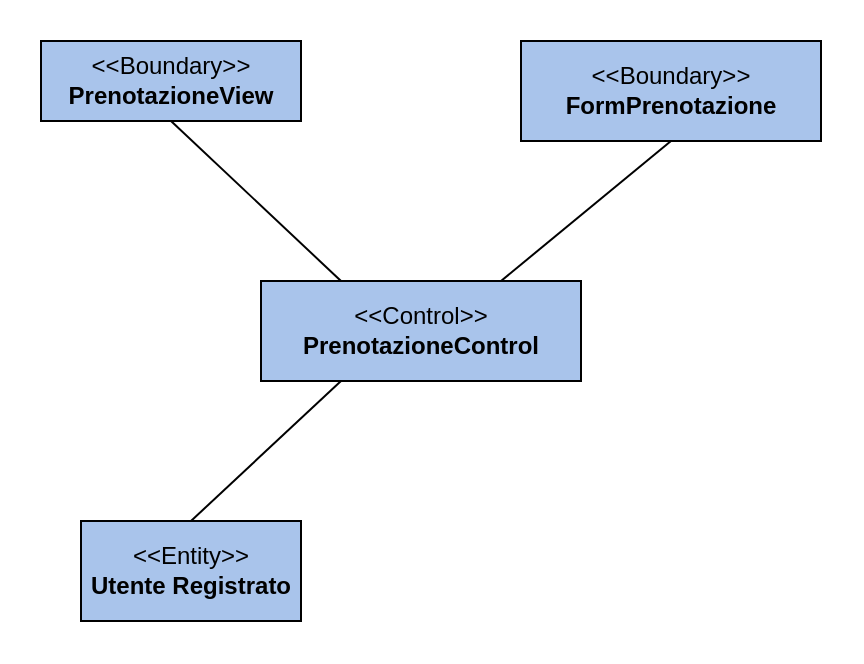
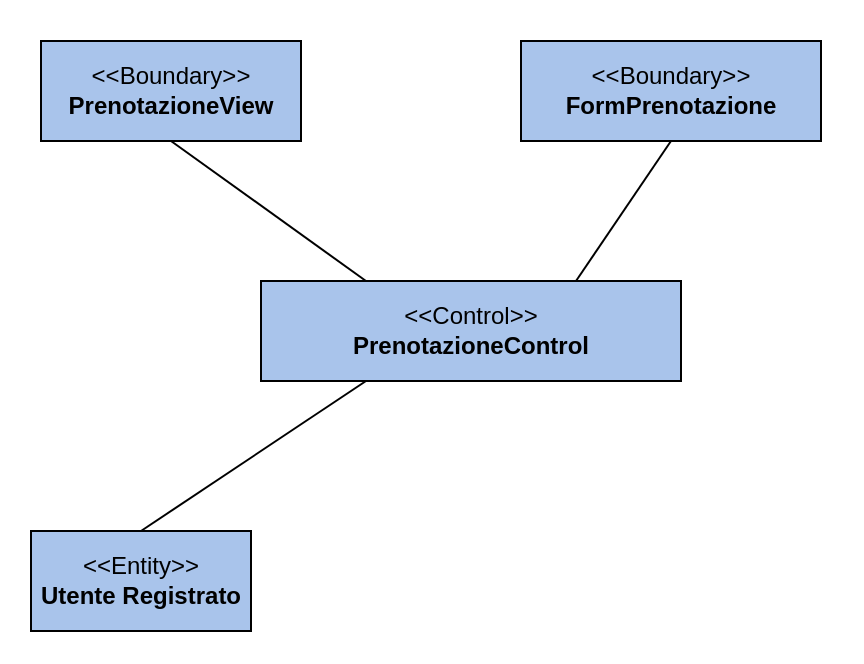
node "<<Boundary>> PrenotazioneView": size 260x80 -> 260x100
node "<<Control>> PrenotazioneControl": size 320x100 -> 420x100
node "<<Entity>> Utente Registrato": moved (191, 571) -> (141, 581)
